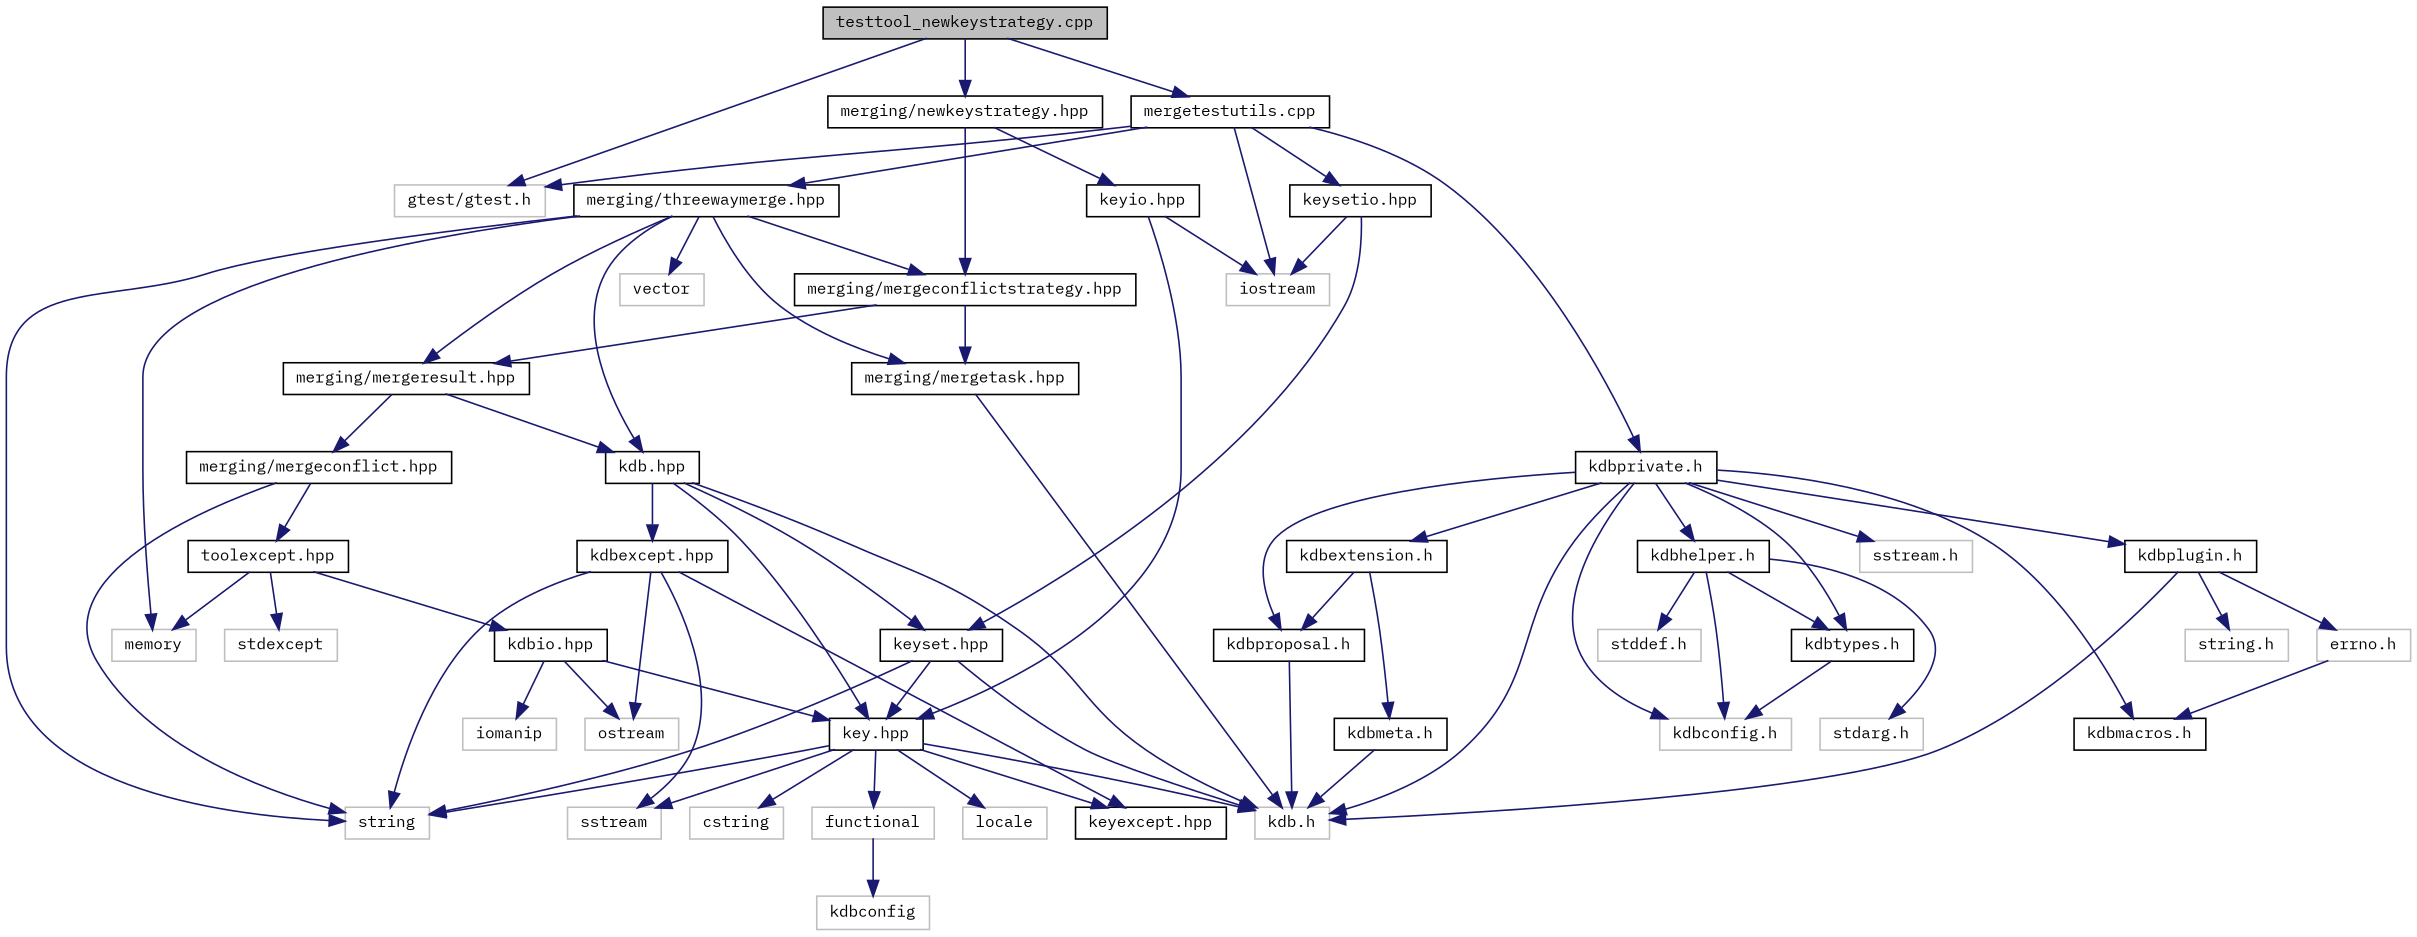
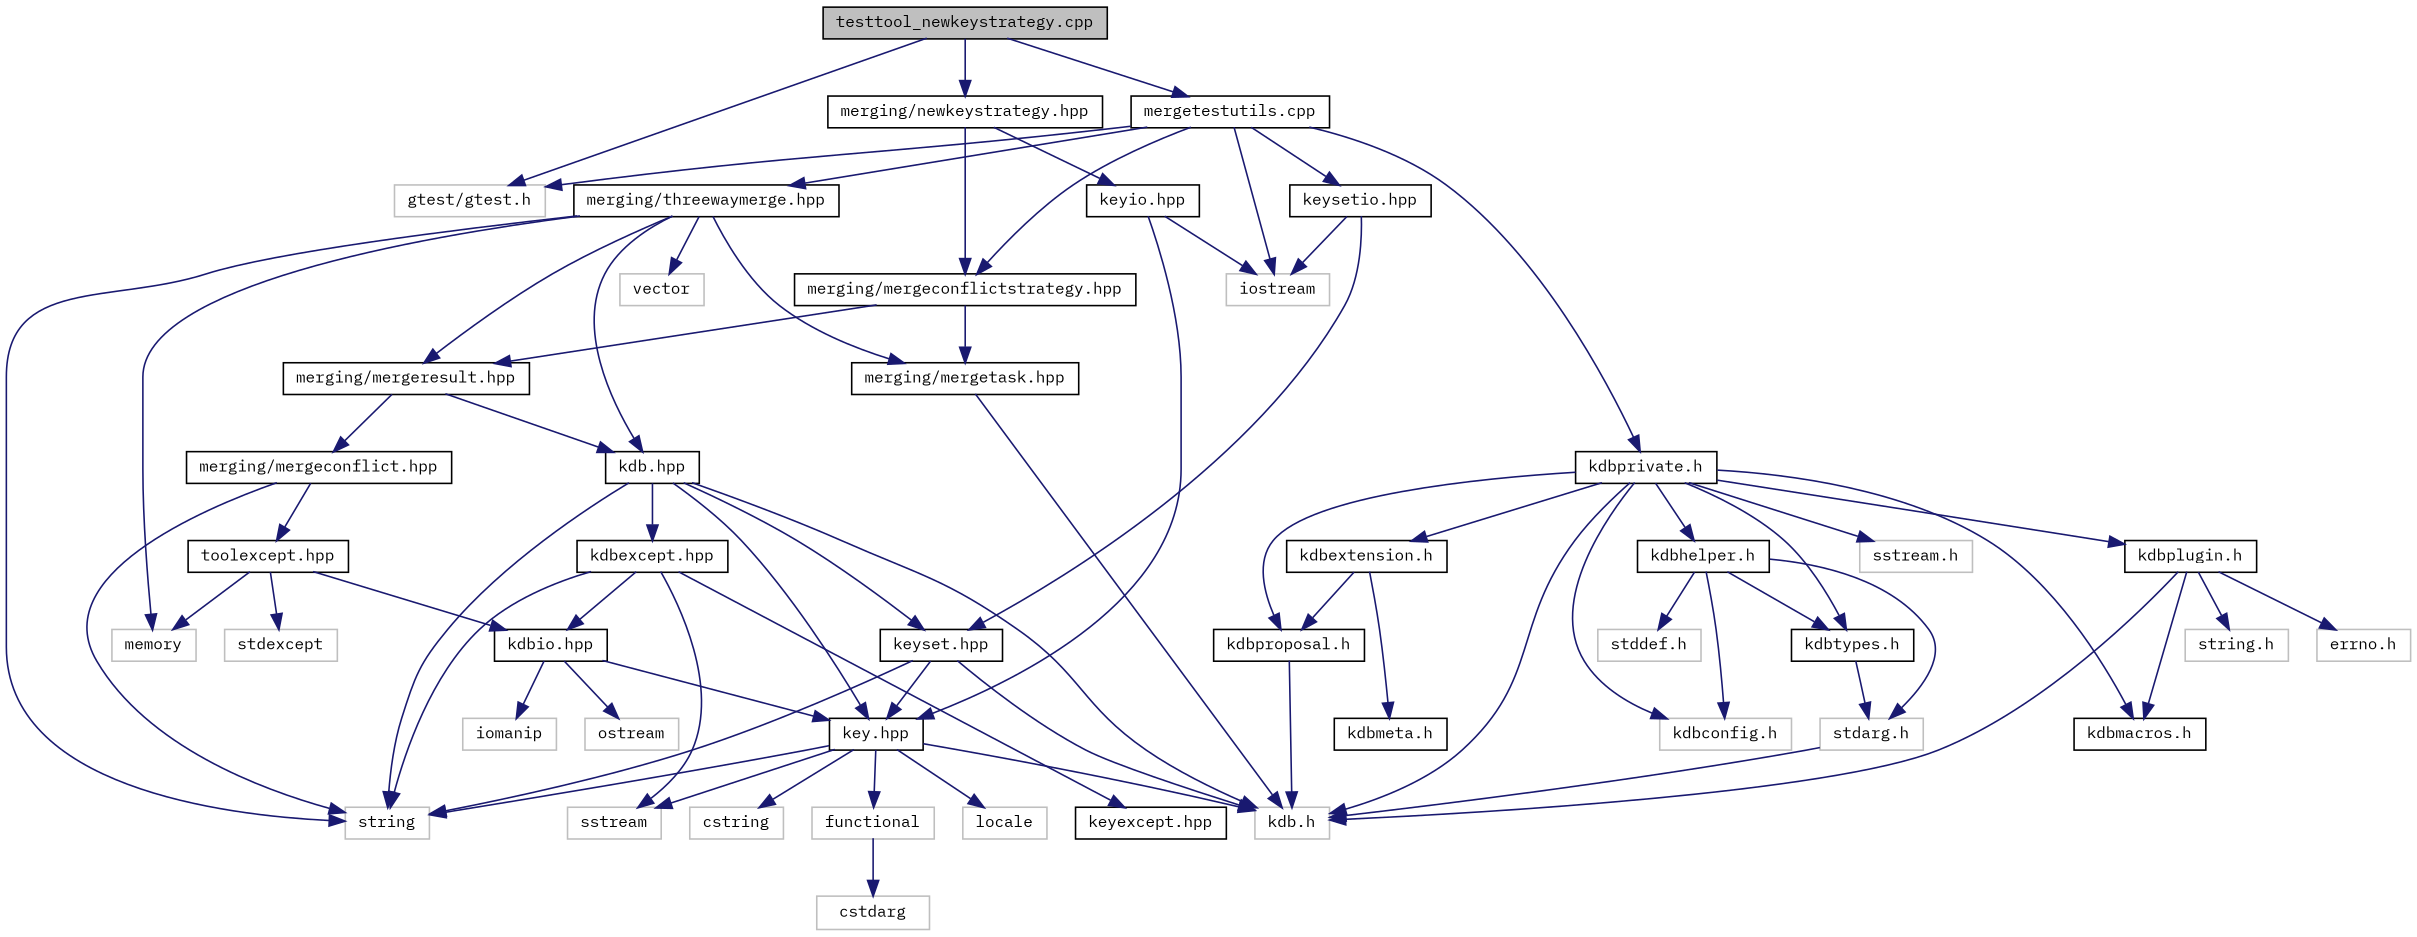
edge "merging/threewaymerge.hpp" -> "merging/mergeconflictstrategy.hpp": now "mergetestutils.cpp" -> "merging/mergeconflictstrategy.hpp"
edge "kdb.hpp" -> "string": added
edge "kdbexcept.hpp" -> "ostream": now "kdbexcept.hpp" -> "kdbio.hpp"
edge "kdbtypes.h" -> "kdbconfig.h": now "kdbtypes.h" -> "stdarg.h"
edge "errno.h" -> "kdbmacros.h": now "kdbplugin.h" -> "kdbmacros.h"
edge "kdbmeta.h" -> "kdb.h": now "stdarg.h" -> "kdb.h"
edge "key.hpp" -> "keyexcept.hpp": removed
node "kdbconfig": label "kdbconfig" -> "cstdarg"
